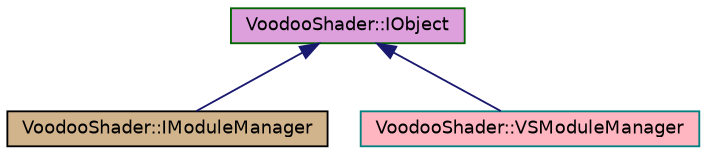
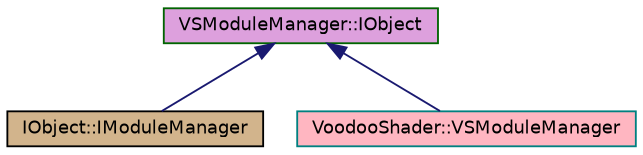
node "VoodooShader::IObject": label "VoodooShader::IObject" -> "VSModuleManager::IObject"
node "VoodooShader::IModuleManager": label "VoodooShader::IModuleManager" -> "IObject::IModuleManager"
